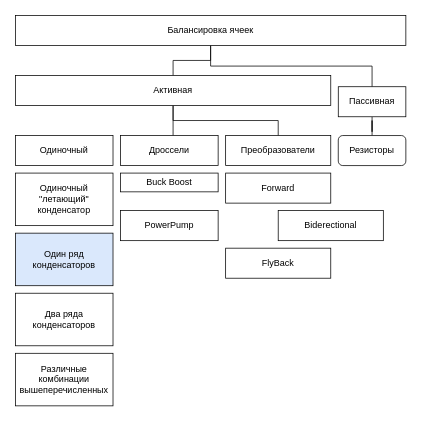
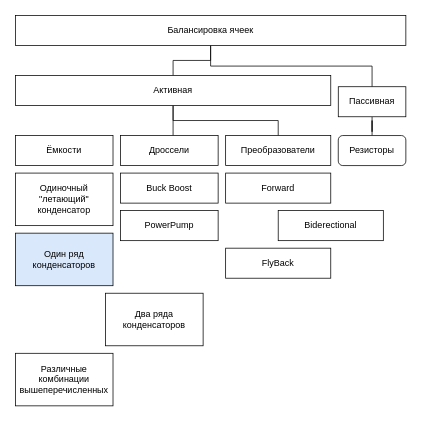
node "Одиночный": label "Одиночный" -> "Ёмкости"
node "Buck Boost": size 98x19 -> 98x30
node "Два ряда конденсаторов": moved (64, 319) -> (154, 319)
